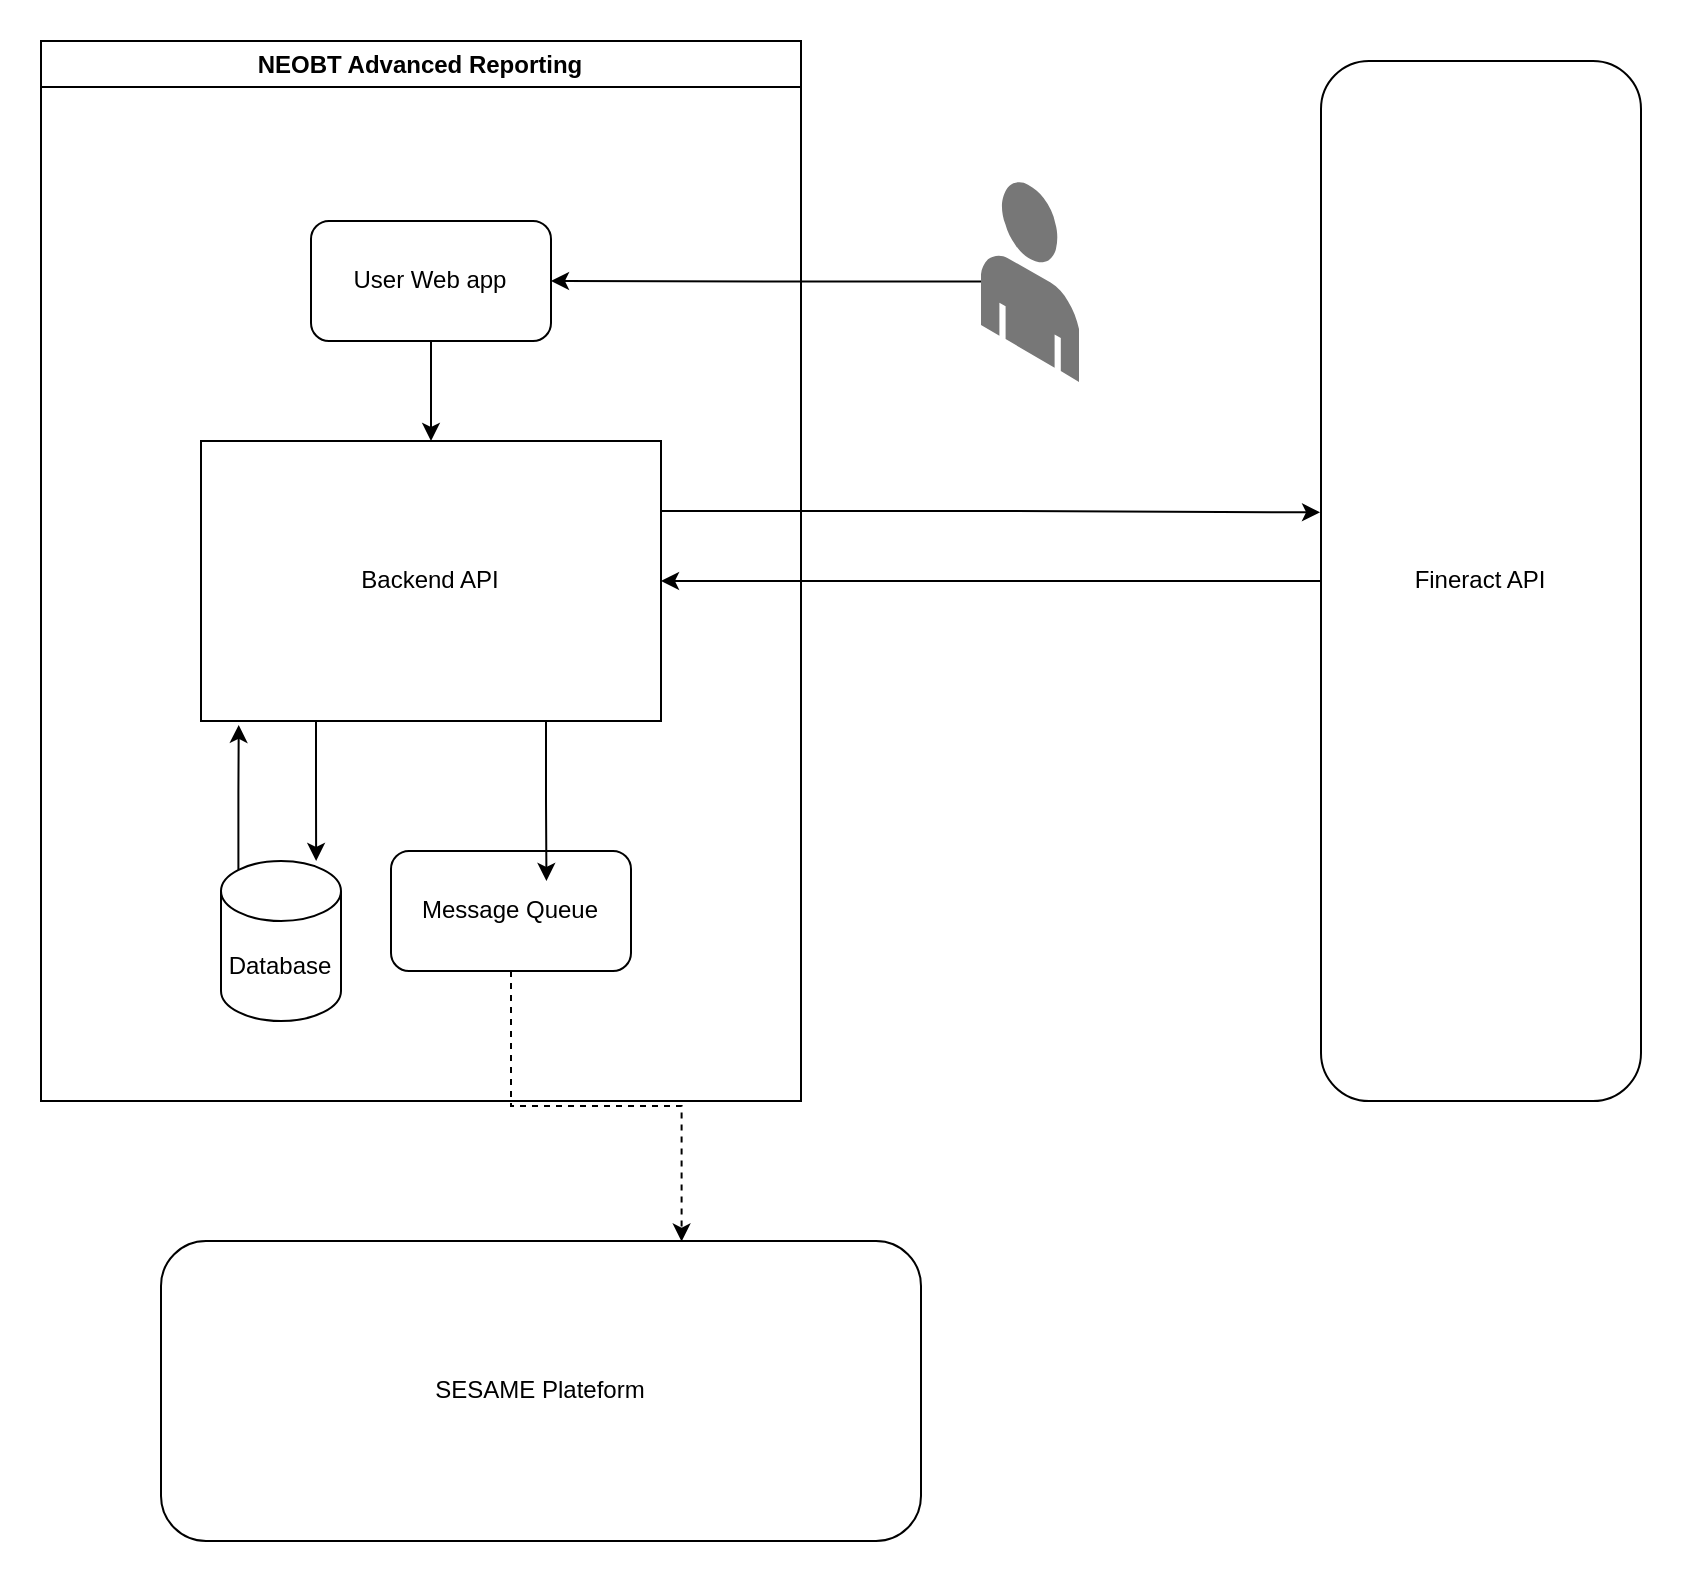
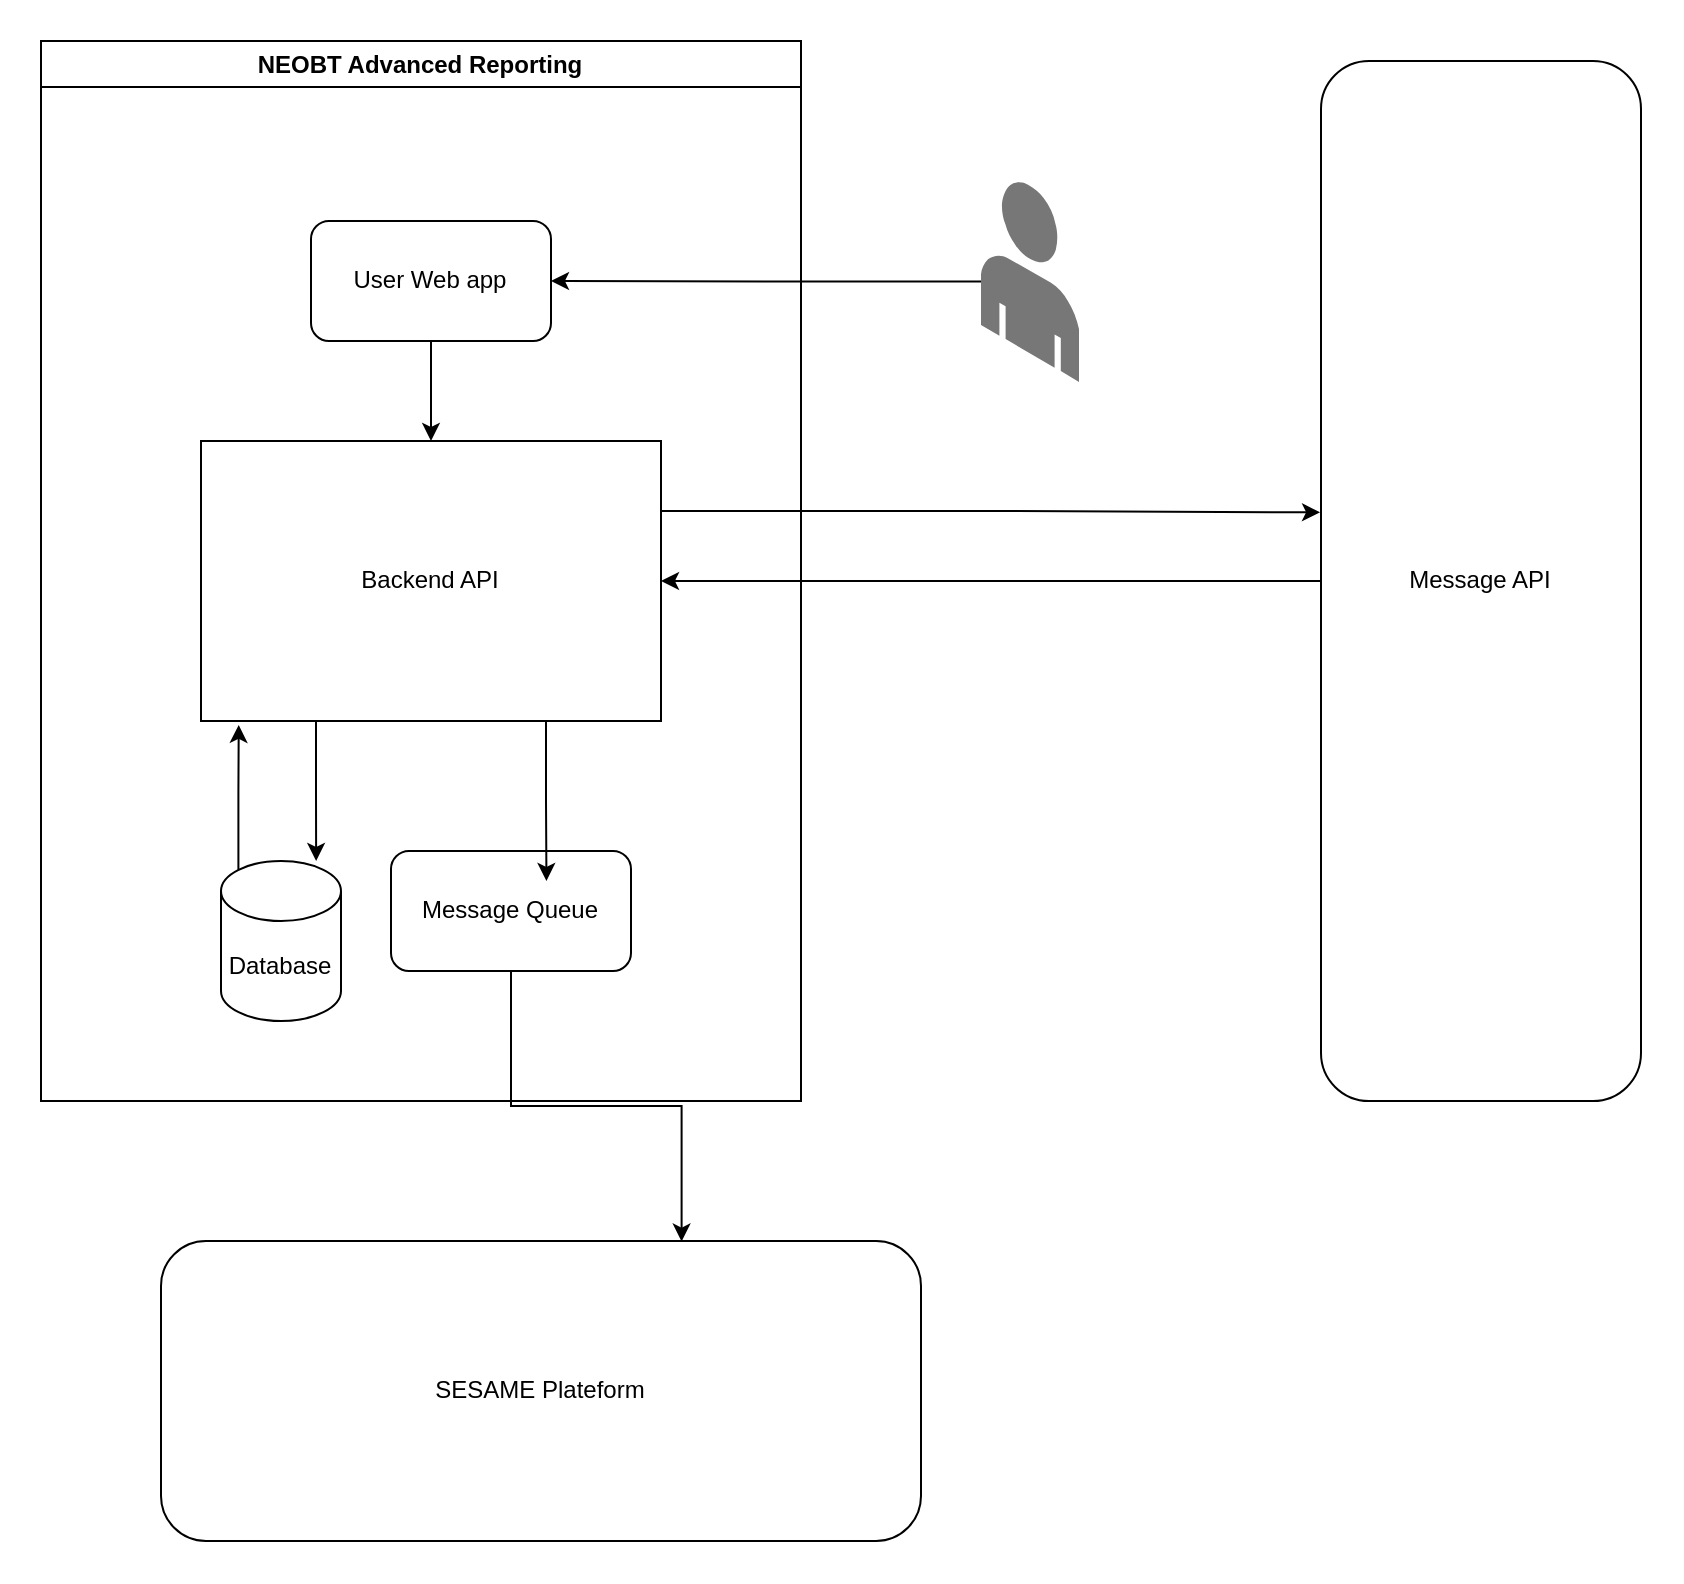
node "Fineract API": label "Fineract API" -> "Message API"
edge "Message Queue" -> "SESAME Plateform": style dashed -> solid
